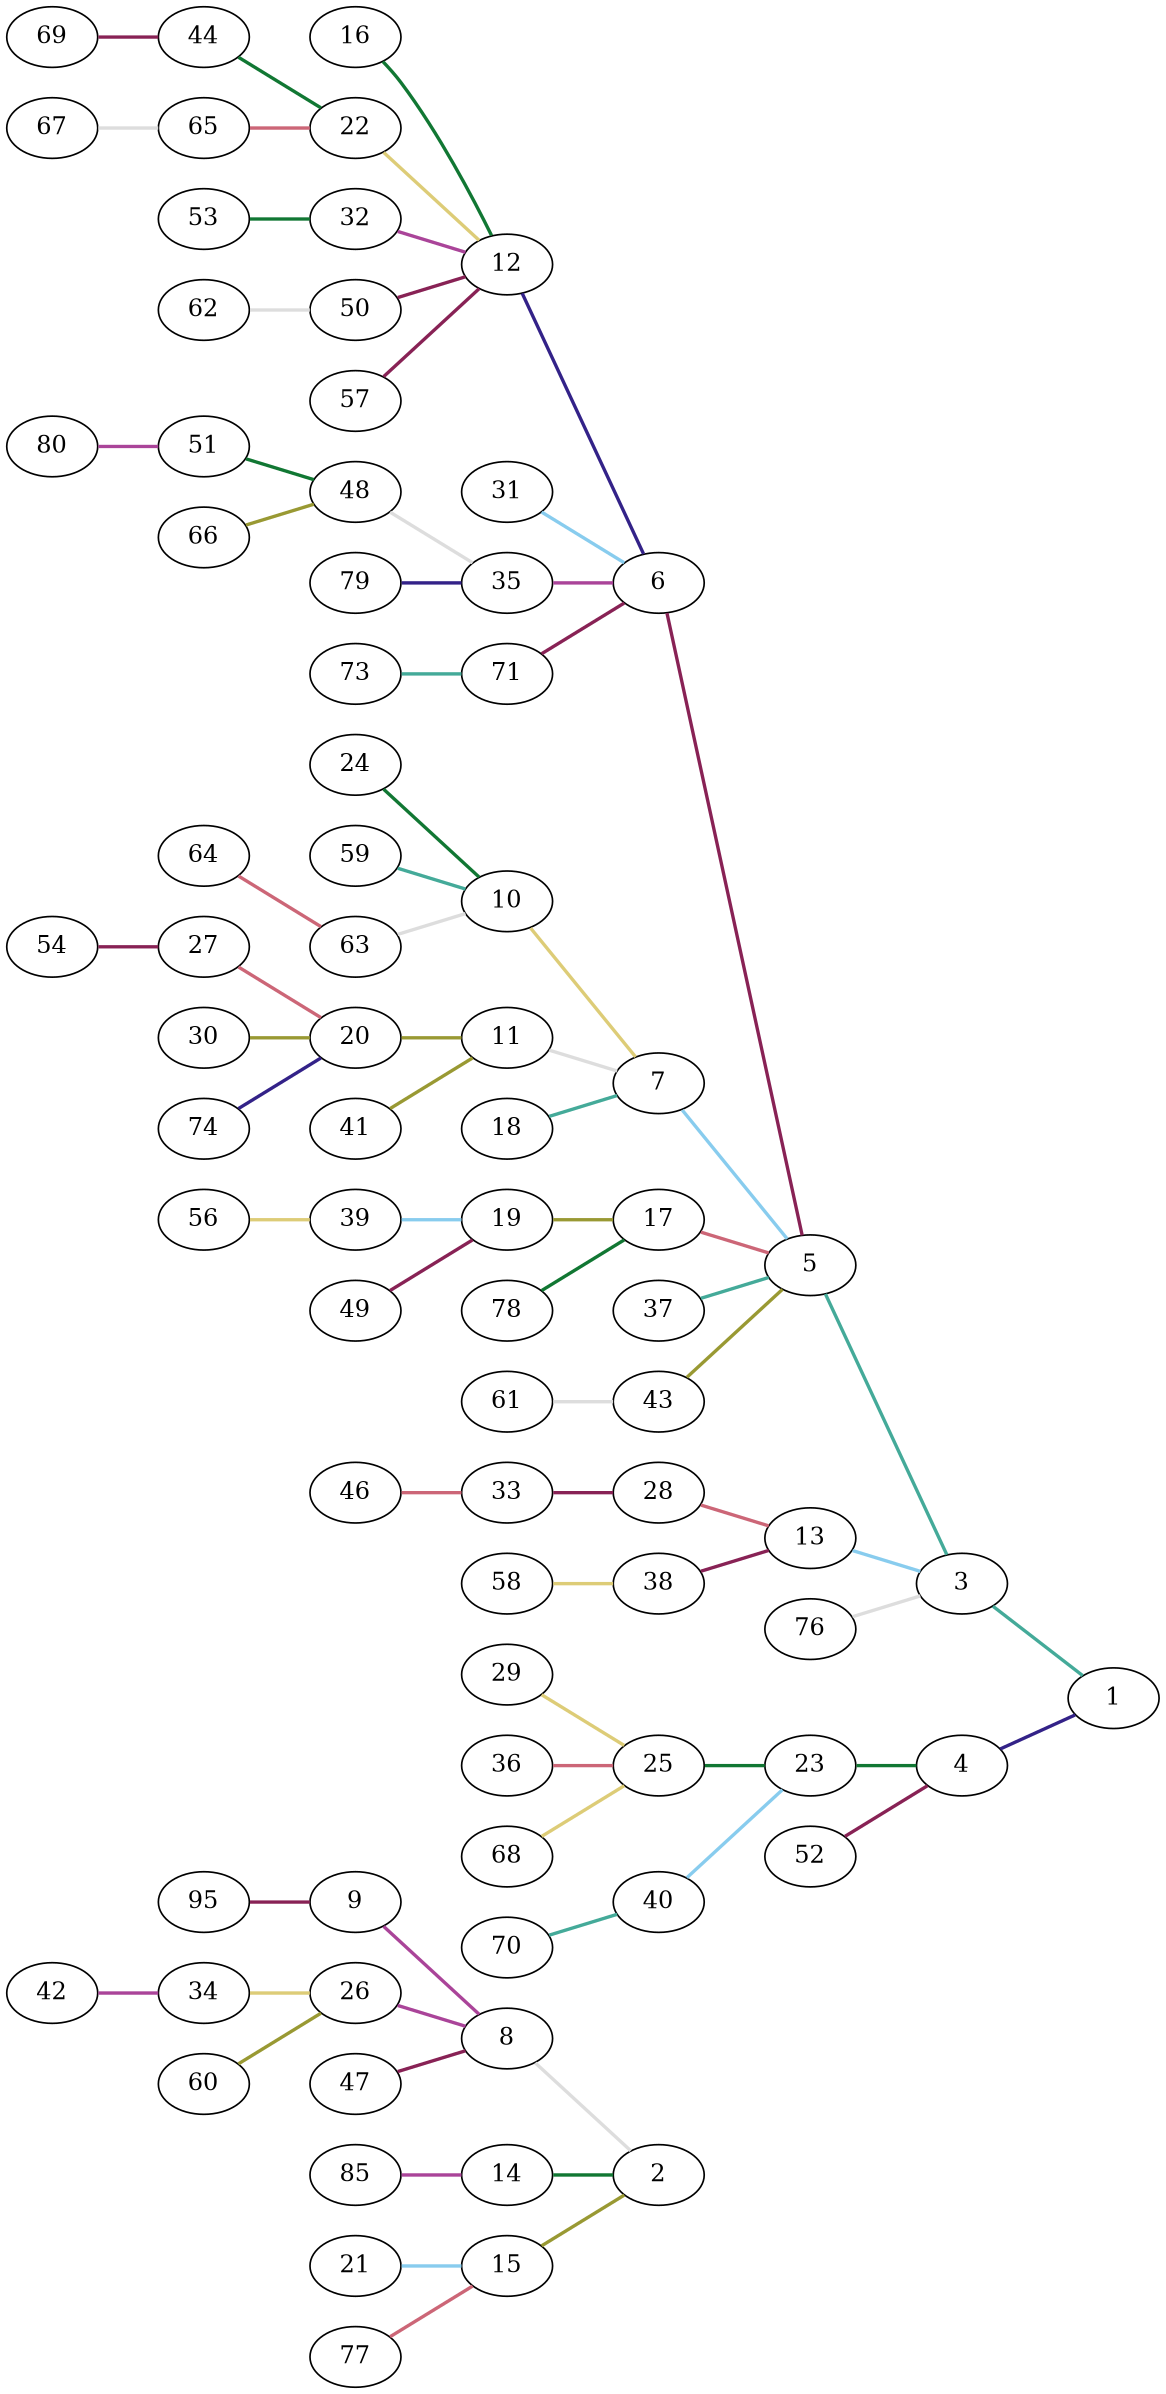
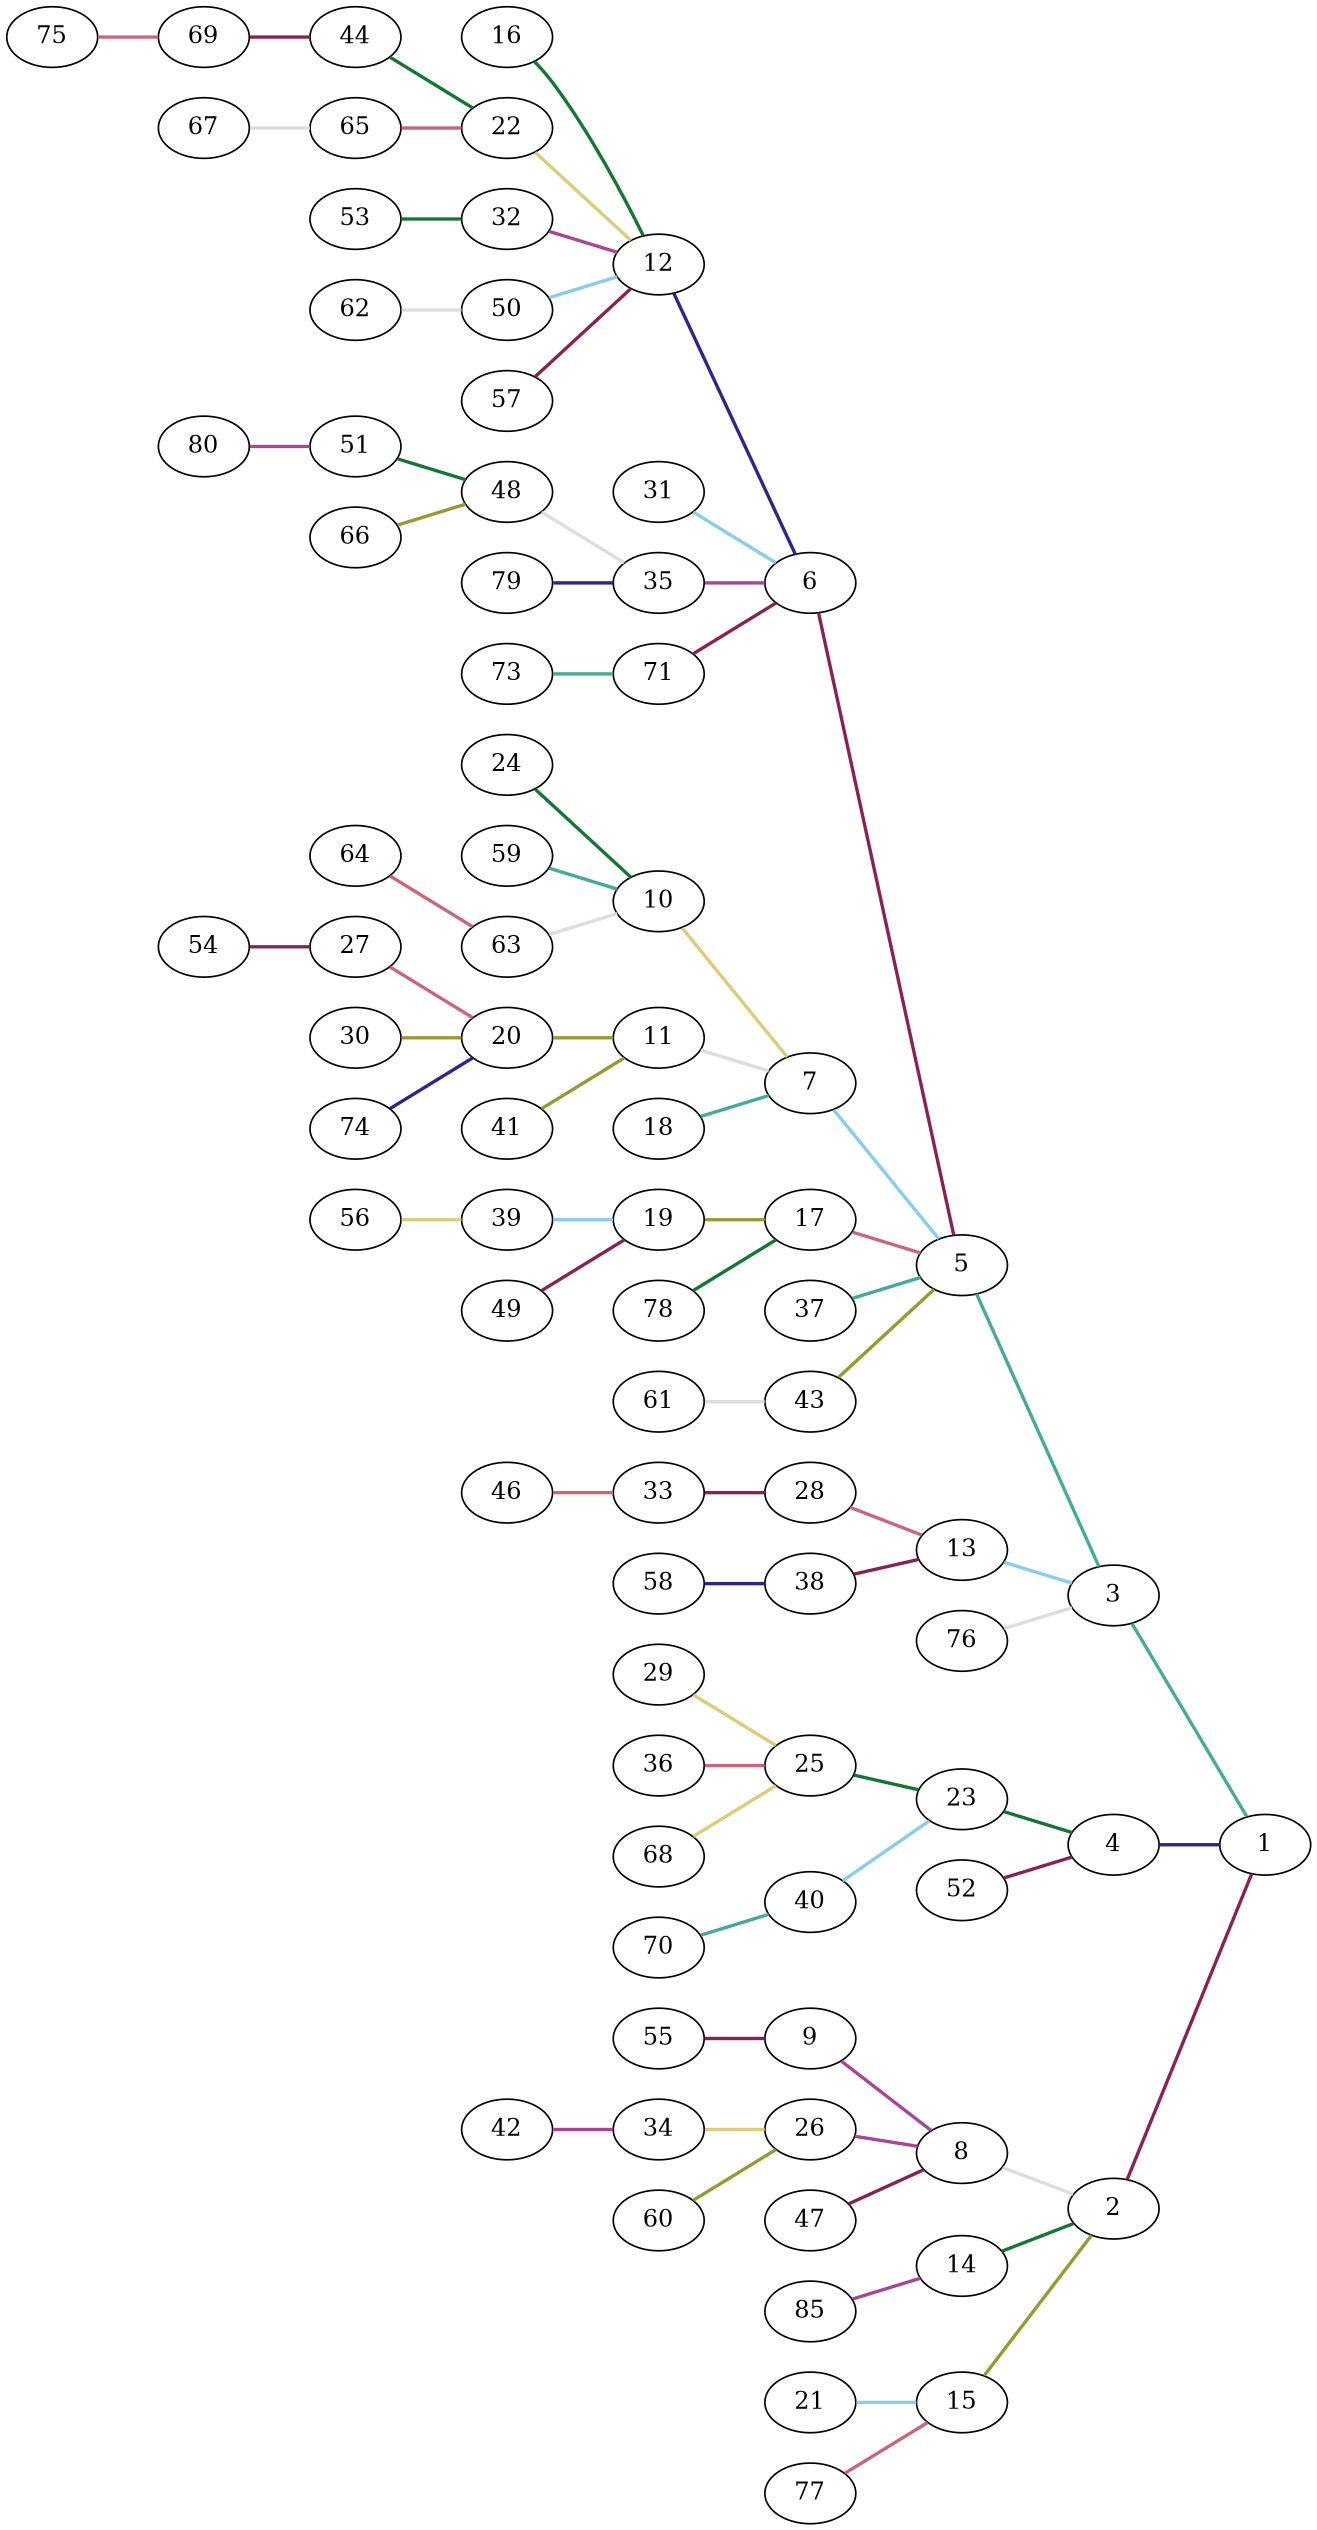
node "75": added
edge "12" -- "50": color #882255 -> #88ccee
edge "58" -- "38": color #ddcc77 -> #332288
node "95": label "95" -> "55"
edge "1" -- "2": added
